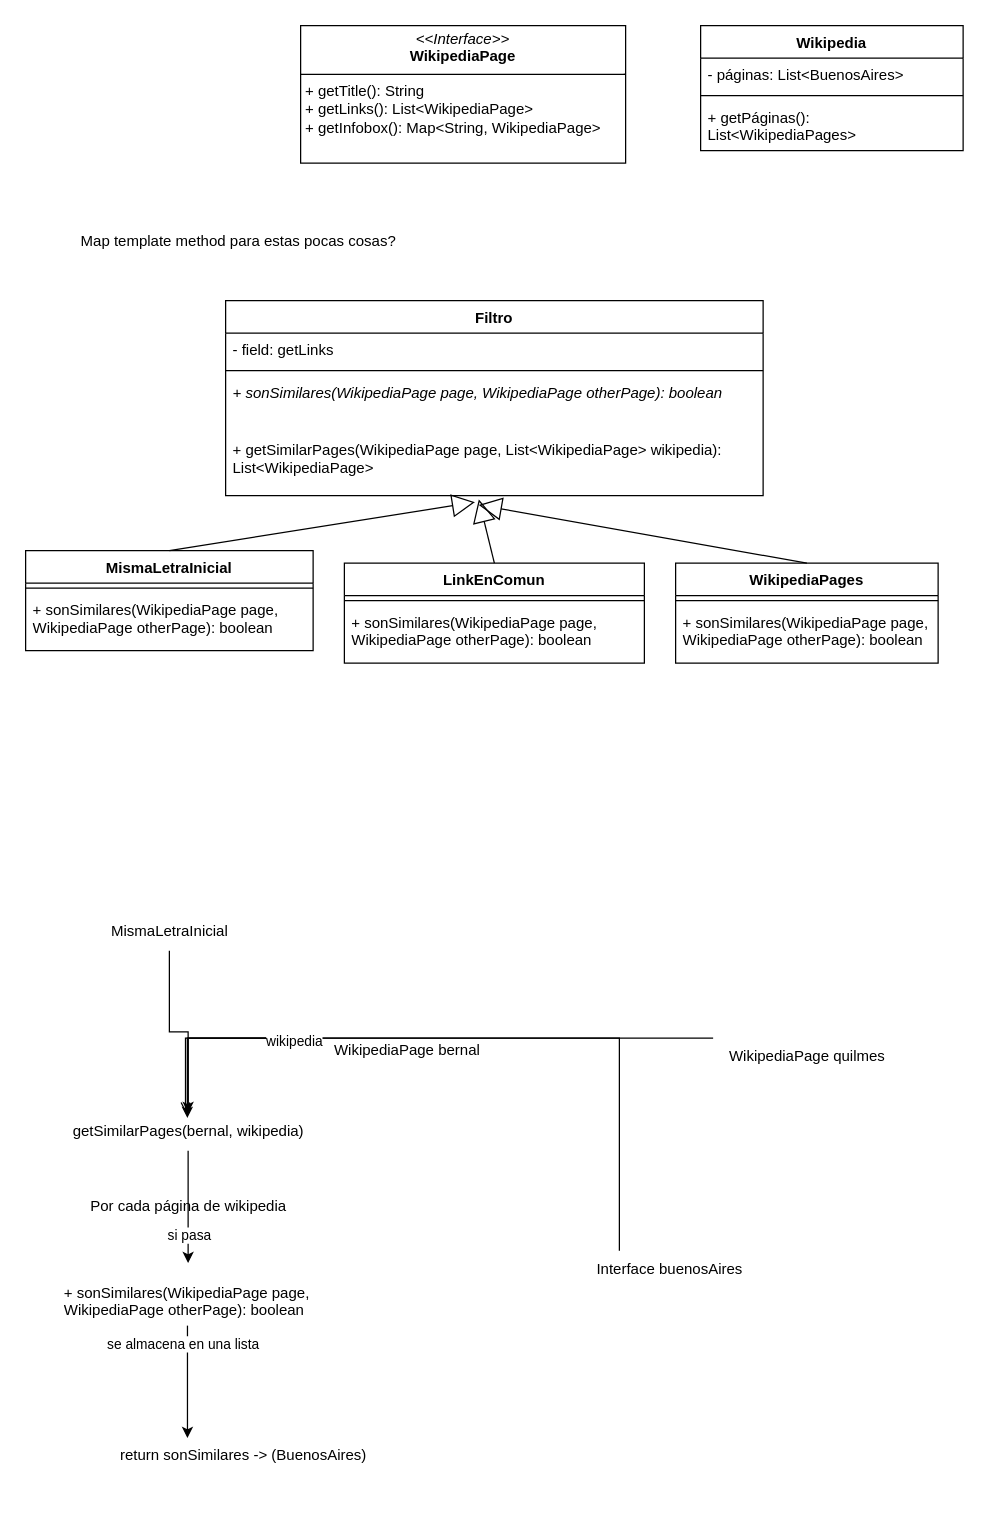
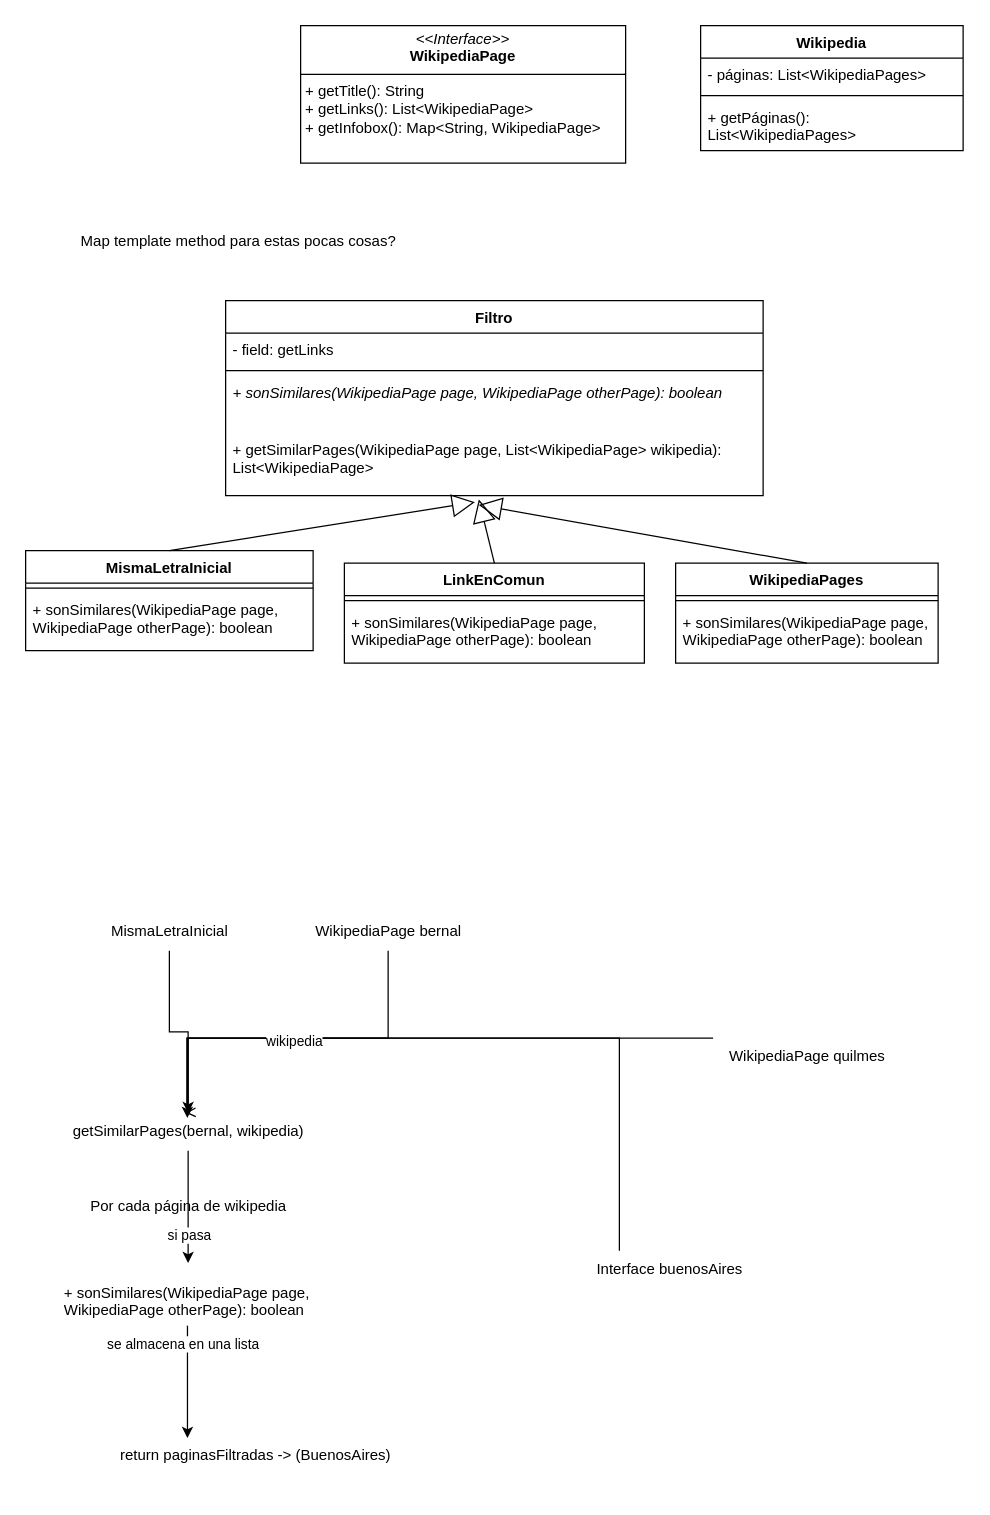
node "- páginas: List<BuenosAires>": label "- páginas: List<BuenosAires>" -> "- páginas: List<WikipediaPages>"
node "WikipediaPage bernal": moved (407, 1051) -> (388, 932)
node "return sonSimilares -> (BuenosAires)": label "return sonSimilares -> (BuenosAires)" -> "return paginasFiltradas -> (BuenosAires)"
